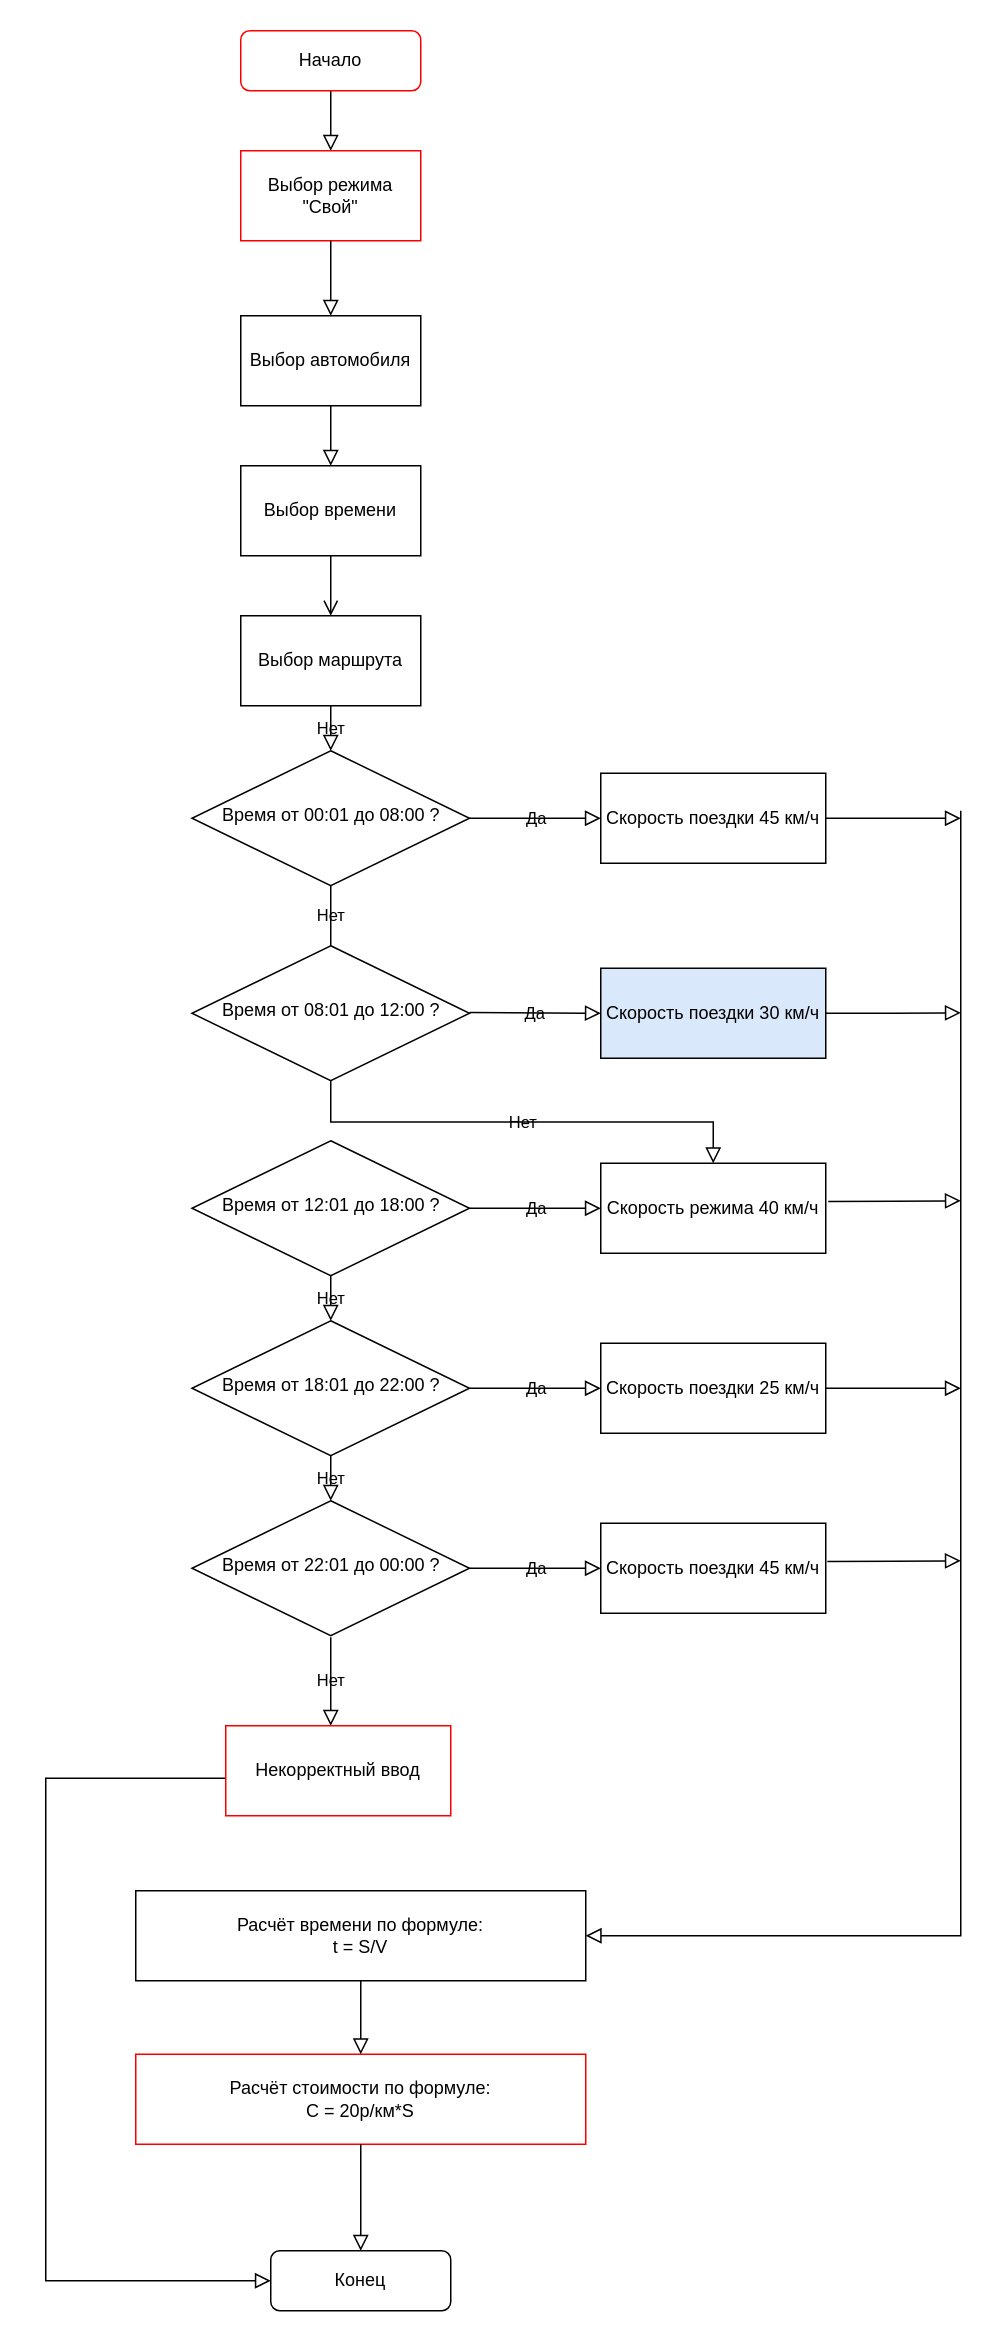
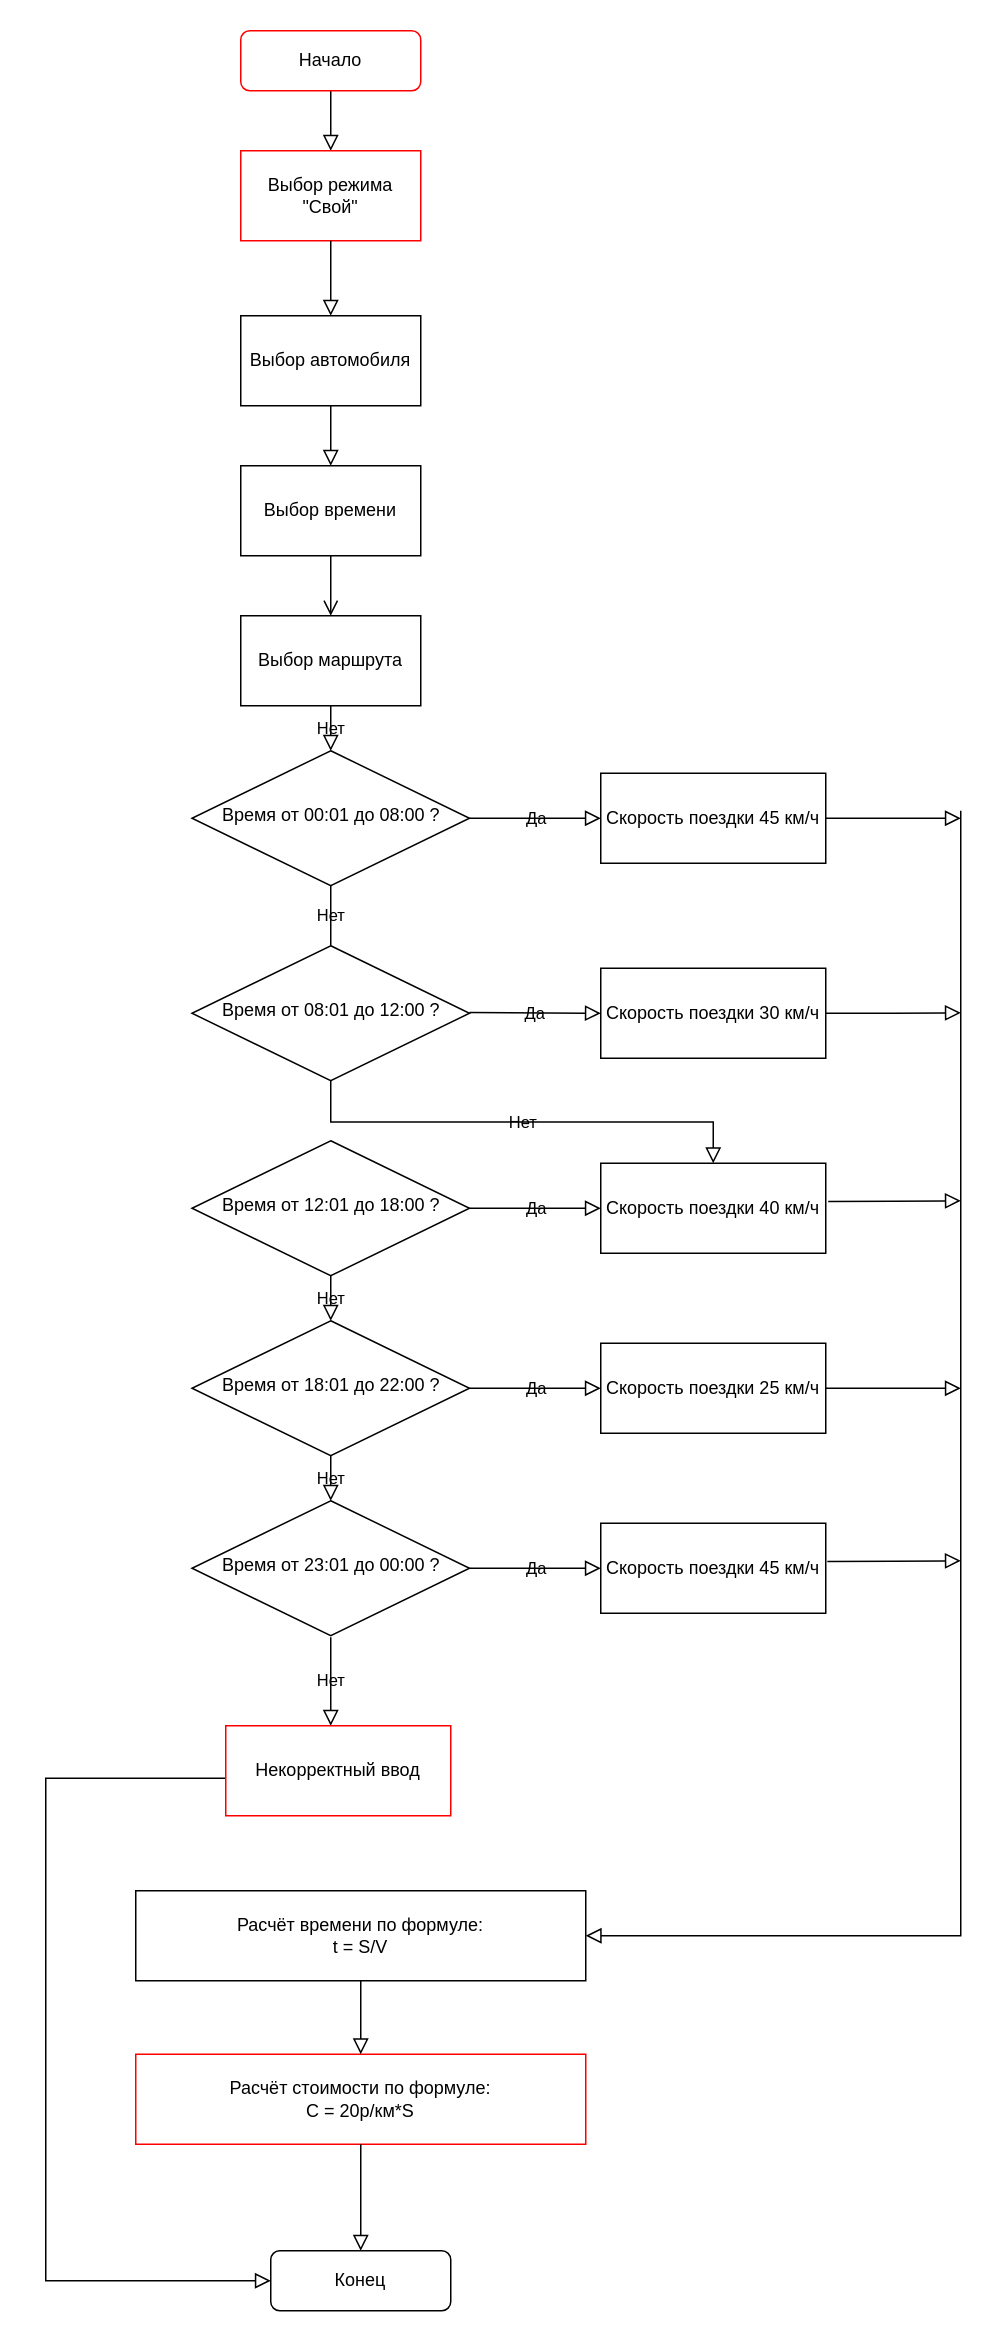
node "Скорость поездки 30 км/ч": fillcolor #dae8fc -> #ffffff
node "Скорость режима 40 км/ч": label "Скорость режима 40 км/ч" -> "Скорость поездки 40 км/ч"
node "Время от 22:01 до 00:00 ?": label "Время от 22:01 до 00:00 ?" -> "Время от 23:01 до 00:00 ?"
